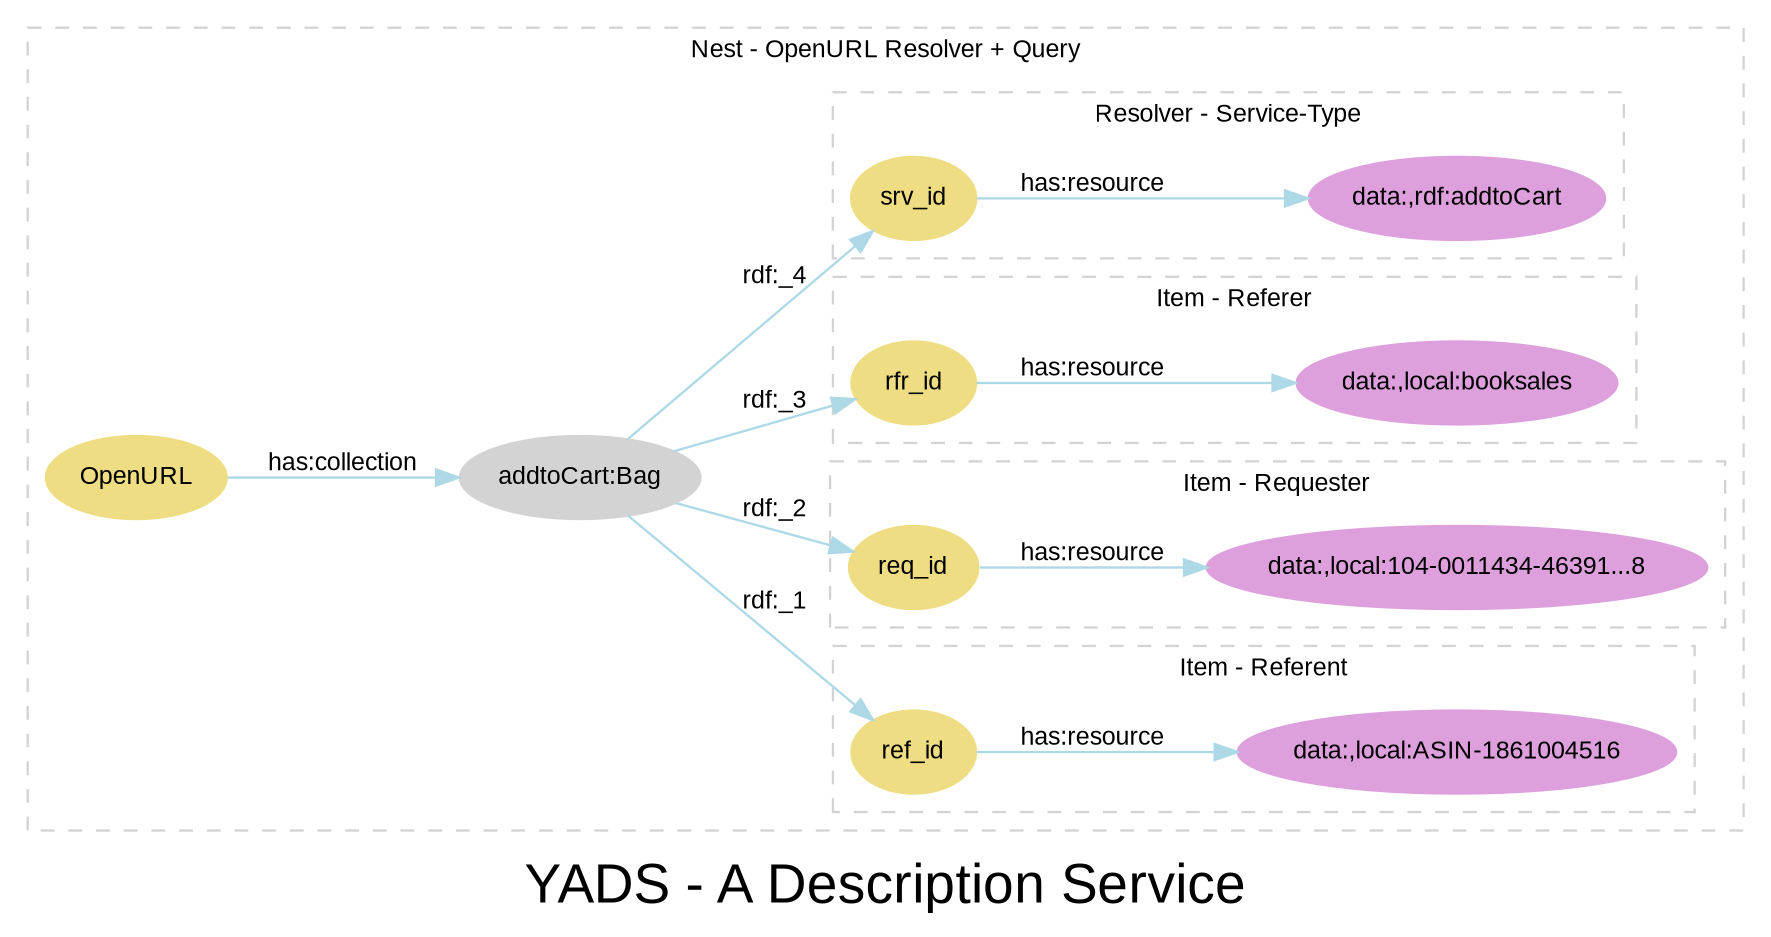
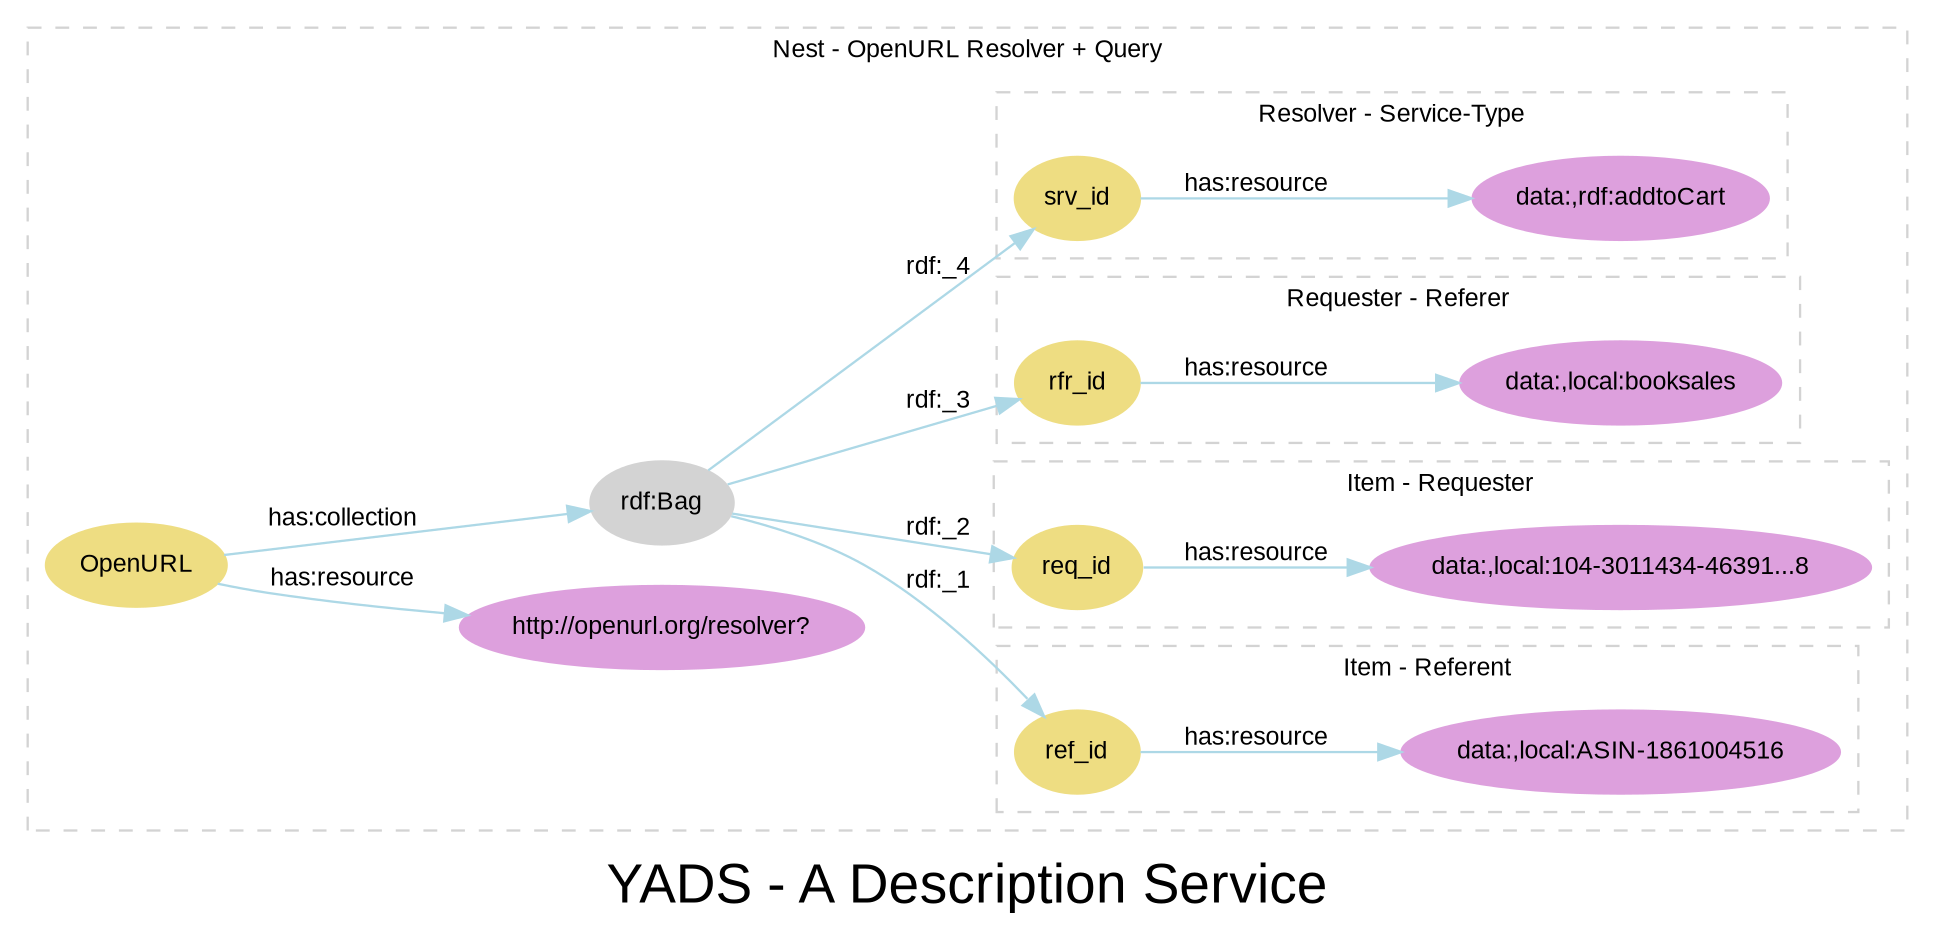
cluster "Item - Referer": label "Item - Referer" -> "Requester - Referer"
node "addtoCart:Bag": label "addtoCart:Bag" -> "rdf:Bag"
node "data:,local:104-0011434-46391...8": label "data:,local:104-0011434-46391...8" -> "data:,local:104-3011434-46391...8"
node "http://openurl.org/resolver?": added
